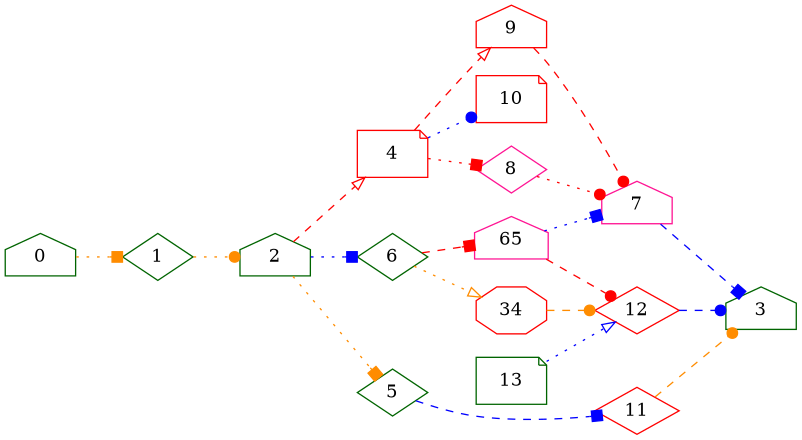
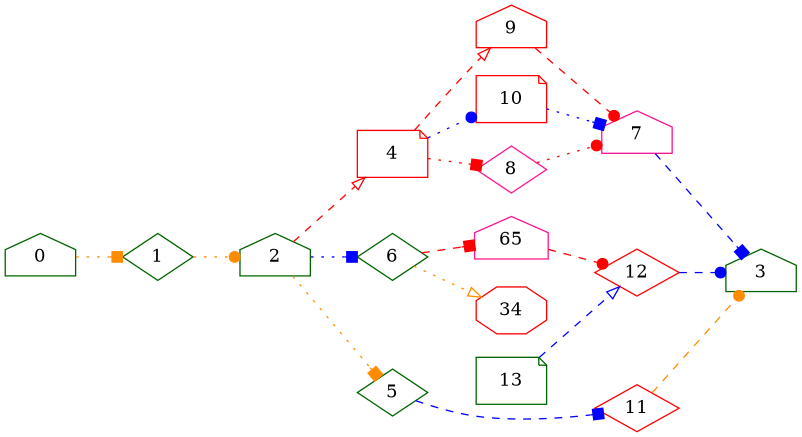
edge "65" -> "7": now "10" -> "7"
edge "34" -> "12": removed
edge "13" -> "12": style dotted -> dashed
